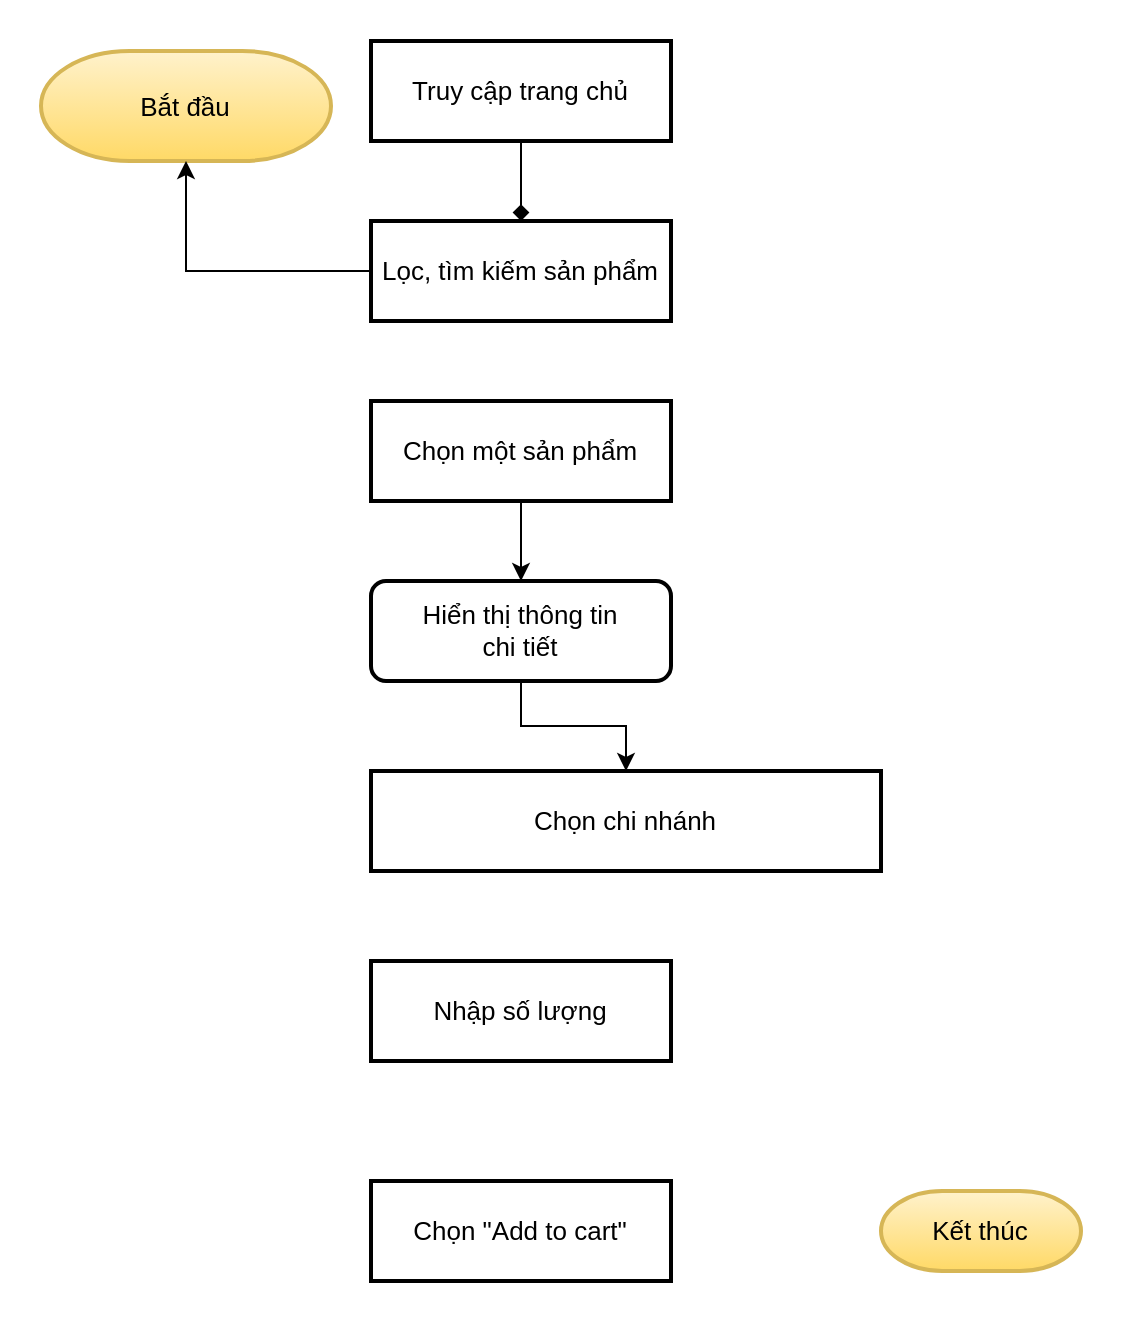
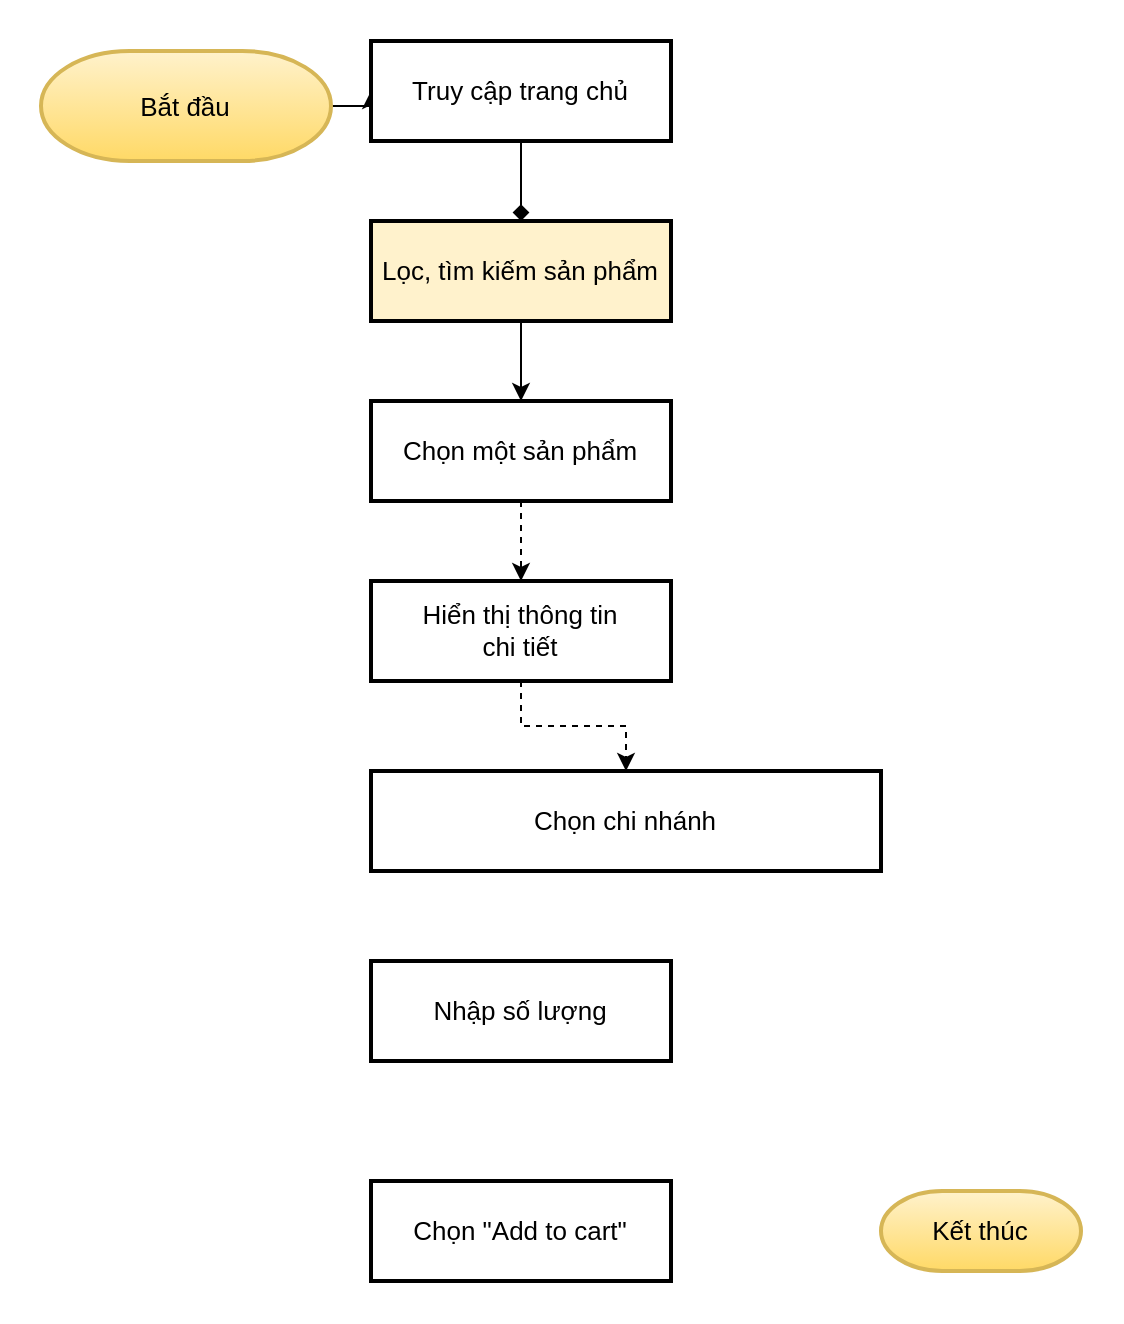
edge "Bắt đầu" -> "Truy cập trang chủ": added
edge "Lọc, tìm kiếm sản phẩm" -> "Bắt đầu": now "Lọc, tìm kiếm sản phẩm" -> "Chọn một sản phẩm"
node "Lọc, tìm kiếm sản phẩm": fillcolor #ffffff -> #fff2cc
edge "Chọn một sản phẩm" -> "Hiển thị thông tin chi tiết": style solid -> dashed
node "Hiển thị thông tin chi tiết": shape rounded rectangle -> rectangle
edge "Hiển thị thông tin chi tiết" -> "Chọn chi nhánh": style solid -> dashed
